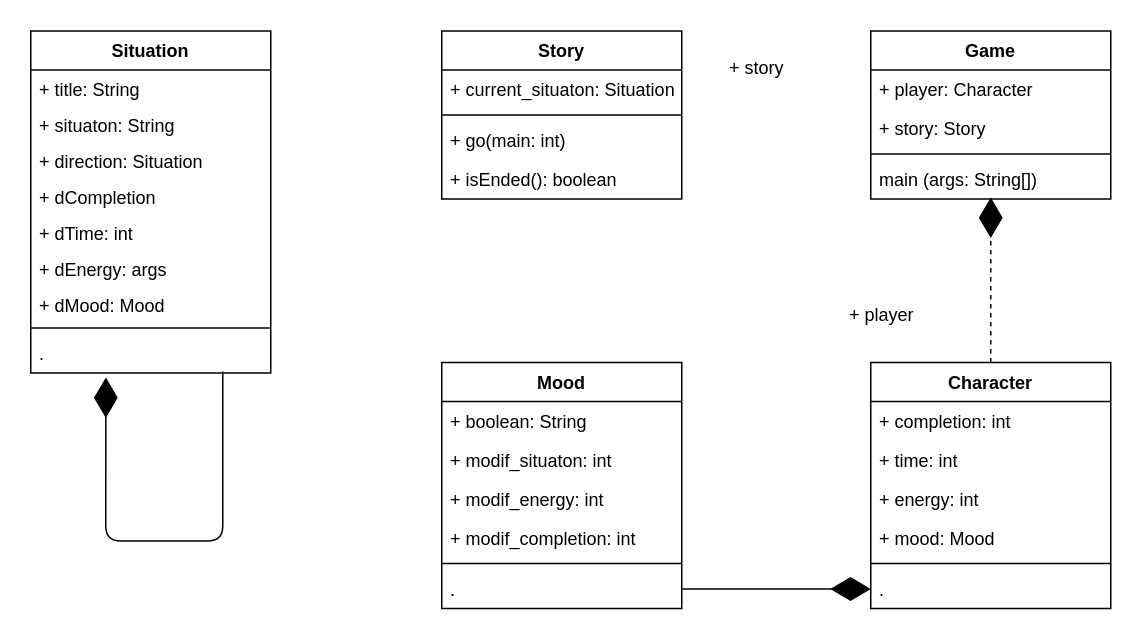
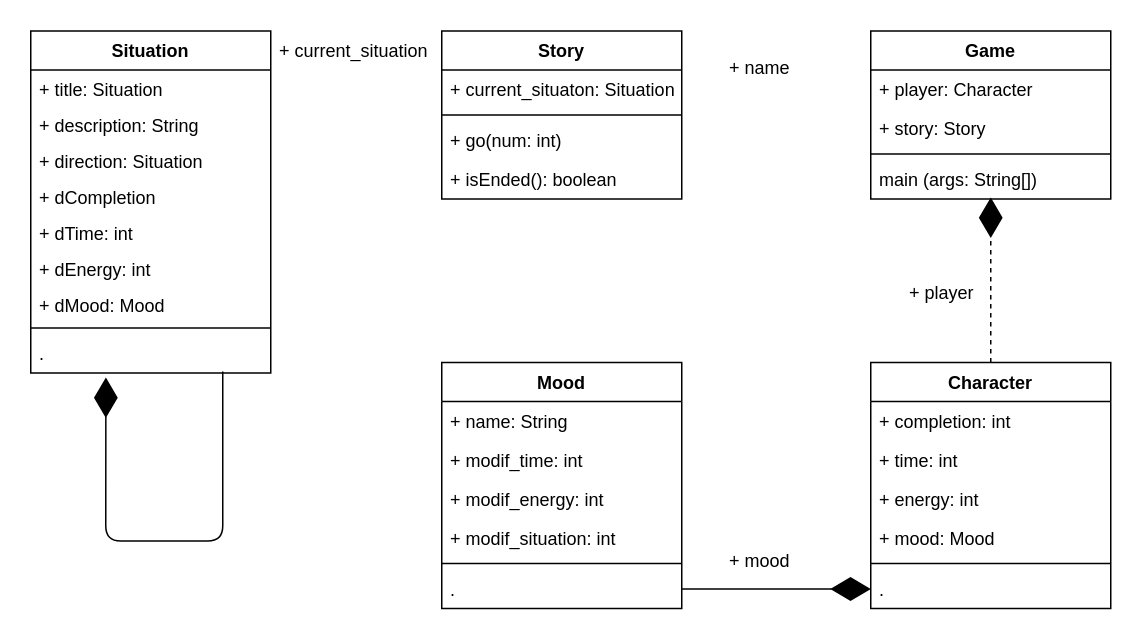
node "+ current_situation": added
node "+ story": label "+ story" -> "+ name"
node "+ title: String": label "+ title: String" -> "+ title: Situation"
node "+ situaton: String": label "+ situaton: String" -> "+ description: String"
node "+ go(main: int)": label "+ go(main: int)" -> "+ go(num: int)"
node "+ dEnergy: args": label "+ dEnergy: args" -> "+ dEnergy: int"
node "+ player": moved (886, 314) -> (946, 292)
node "+ boolean: String": label "+ boolean: String" -> "+ name: String"
node "+ modif_situaton: int": label "+ modif_situaton: int" -> "+ modif_time: int"
node "+ modif_completion: int": label "+ modif_completion: int" -> "+ modif_situation: int"
node "+ mood": added
